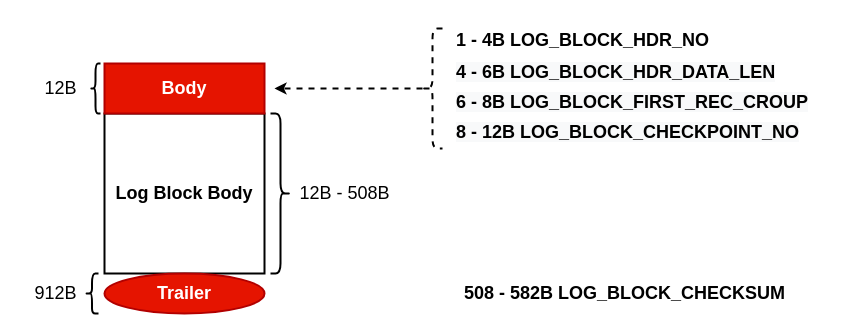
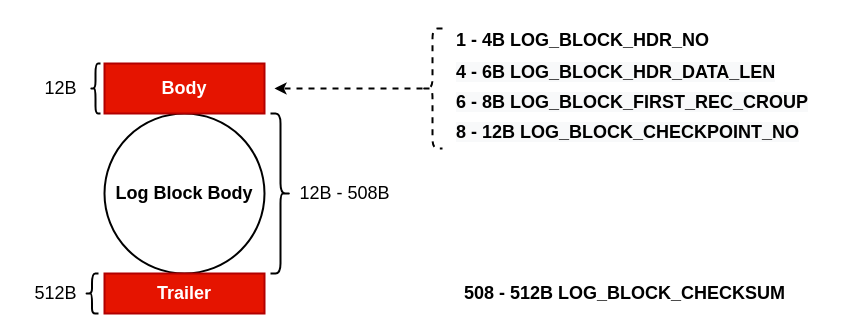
node "Log Block Body": shape rectangle -> ellipse
node "912B": label "912B" -> "512B"
node "Trailer": shape ellipse -> rectangle
node "508 - 582B LOG_BLOCK_CHECKSUM": label "508 - 582B LOG_BLOCK_CHECKSUM" -> "508 - 512B LOG_BLOCK_CHECKSUM"
